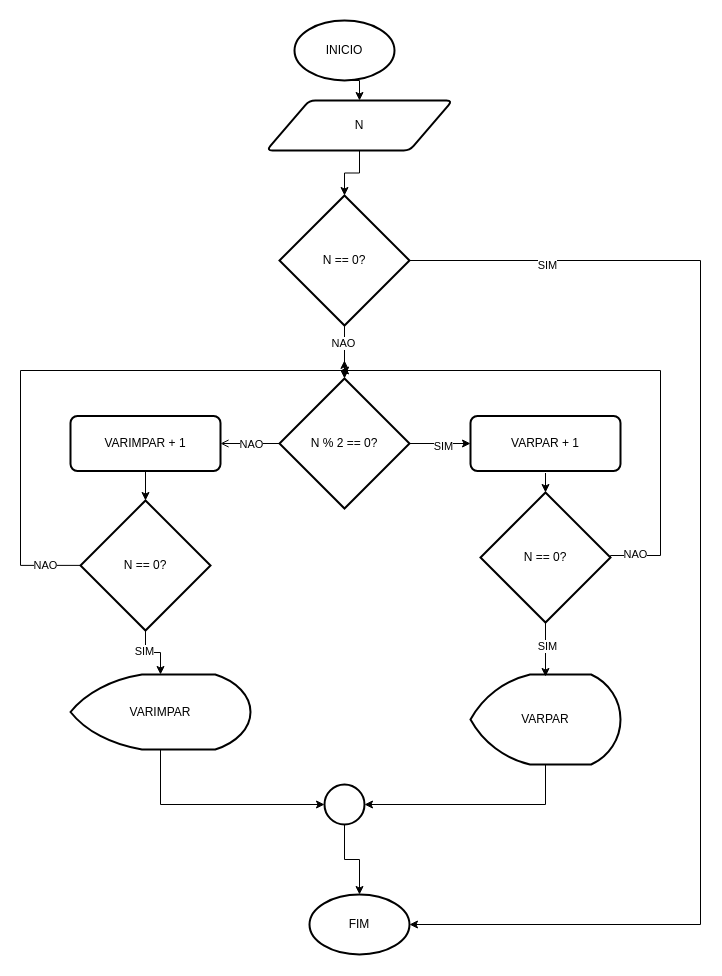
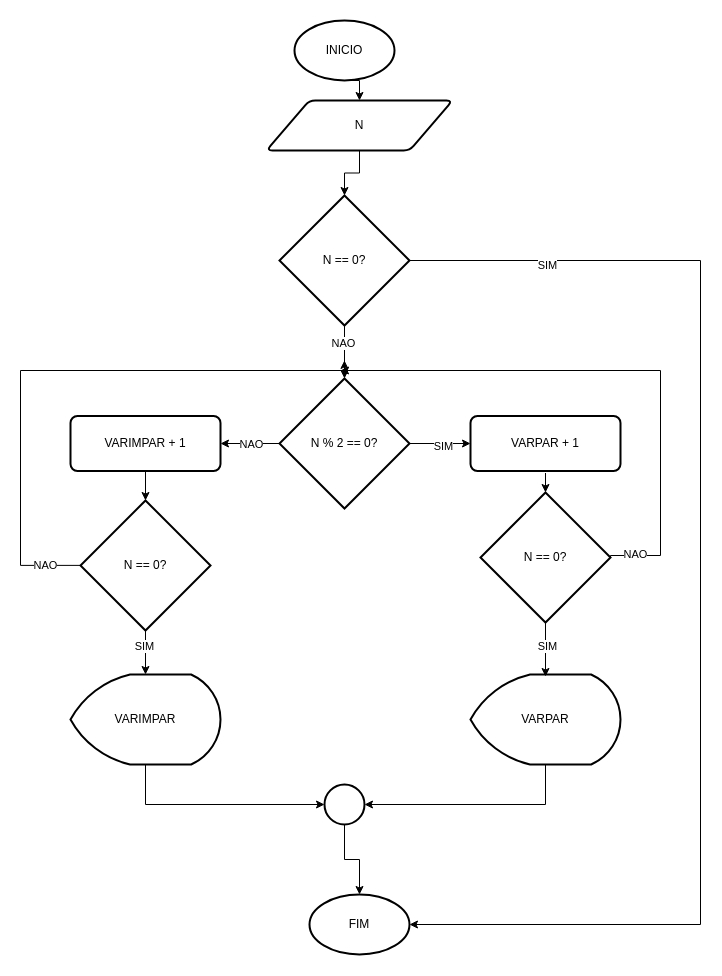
edge "N % 2 == 0?" -> "VARIMPAR + 1": arrowhead open -> classic
node "VARIMPAR": size 180x75 -> 150x90
